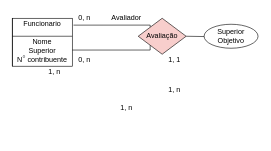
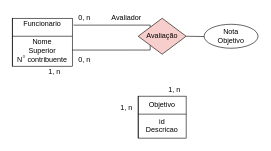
node "Superior Objetivo": label "Superior Objetivo" -> "Nota Objetivo"
node "1, 1": removed
node "Objetivo id Descricao": added
